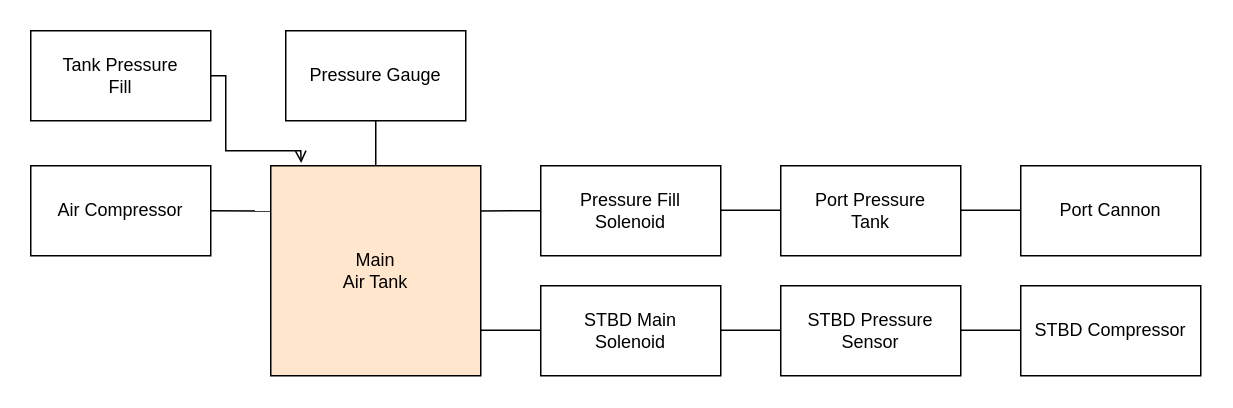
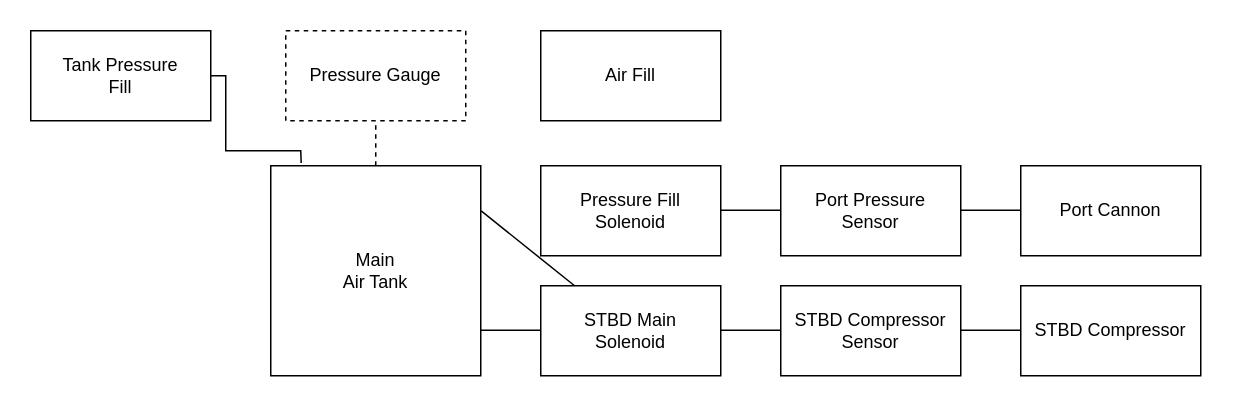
node "Pressure Gauge": style solid -> dashed
node "Air Fill": added
edge "Pressure Gauge" -- "Main Air Tank": style solid -> dashed
edge "Tank Pressure Fill" -> "Main Air Tank": arrowhead open -> none
node "Air Compressor": removed
edge "Air Compressor" -- "Main Air Tank": removed
edge "Pressure Fill Solenoid" -- "Main Air Tank": now "STBD Main Solenoid" -- "Main Air Tank"
node "Port Pressure Tank": label "Port Pressure Tank" -> "Port Pressure Sensor"
node "Main Air Tank": fillcolor #ffe6cc -> #ffffff
node "STBD Pressure Sensor": label "STBD Pressure Sensor" -> "STBD Compressor Sensor"
